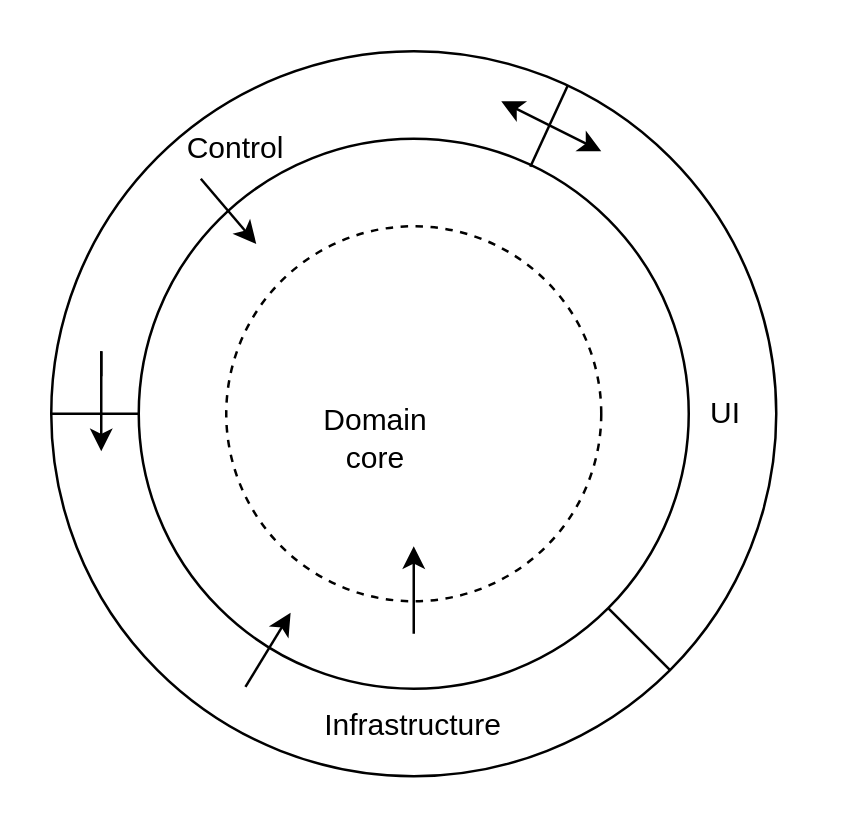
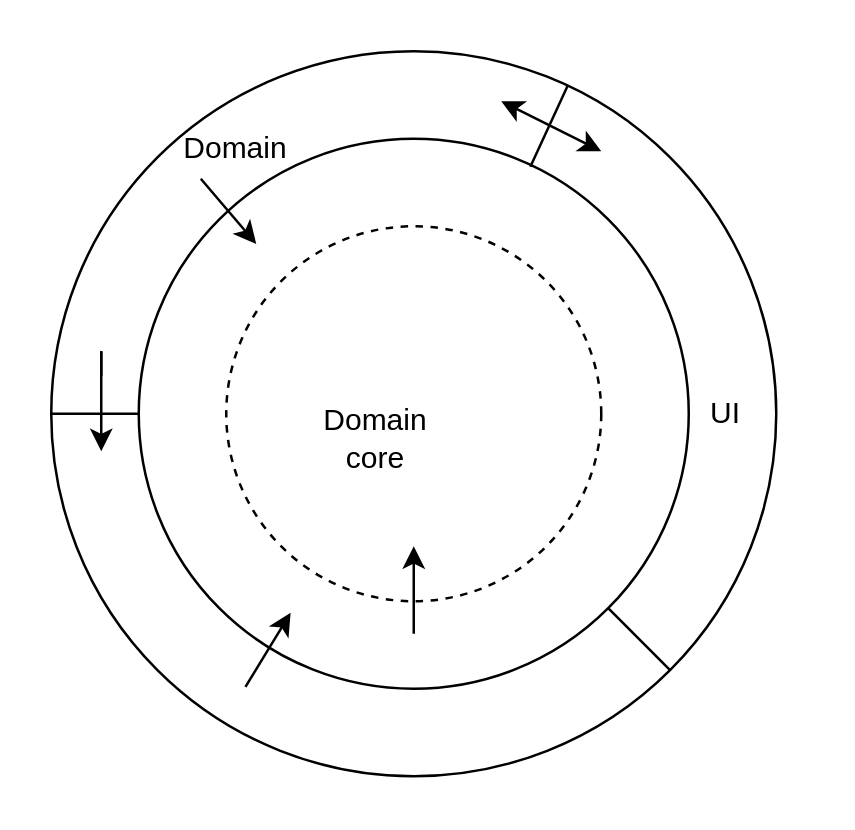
node "Control": label "Control" -> "Domain"
node "Infrastructure": removed
